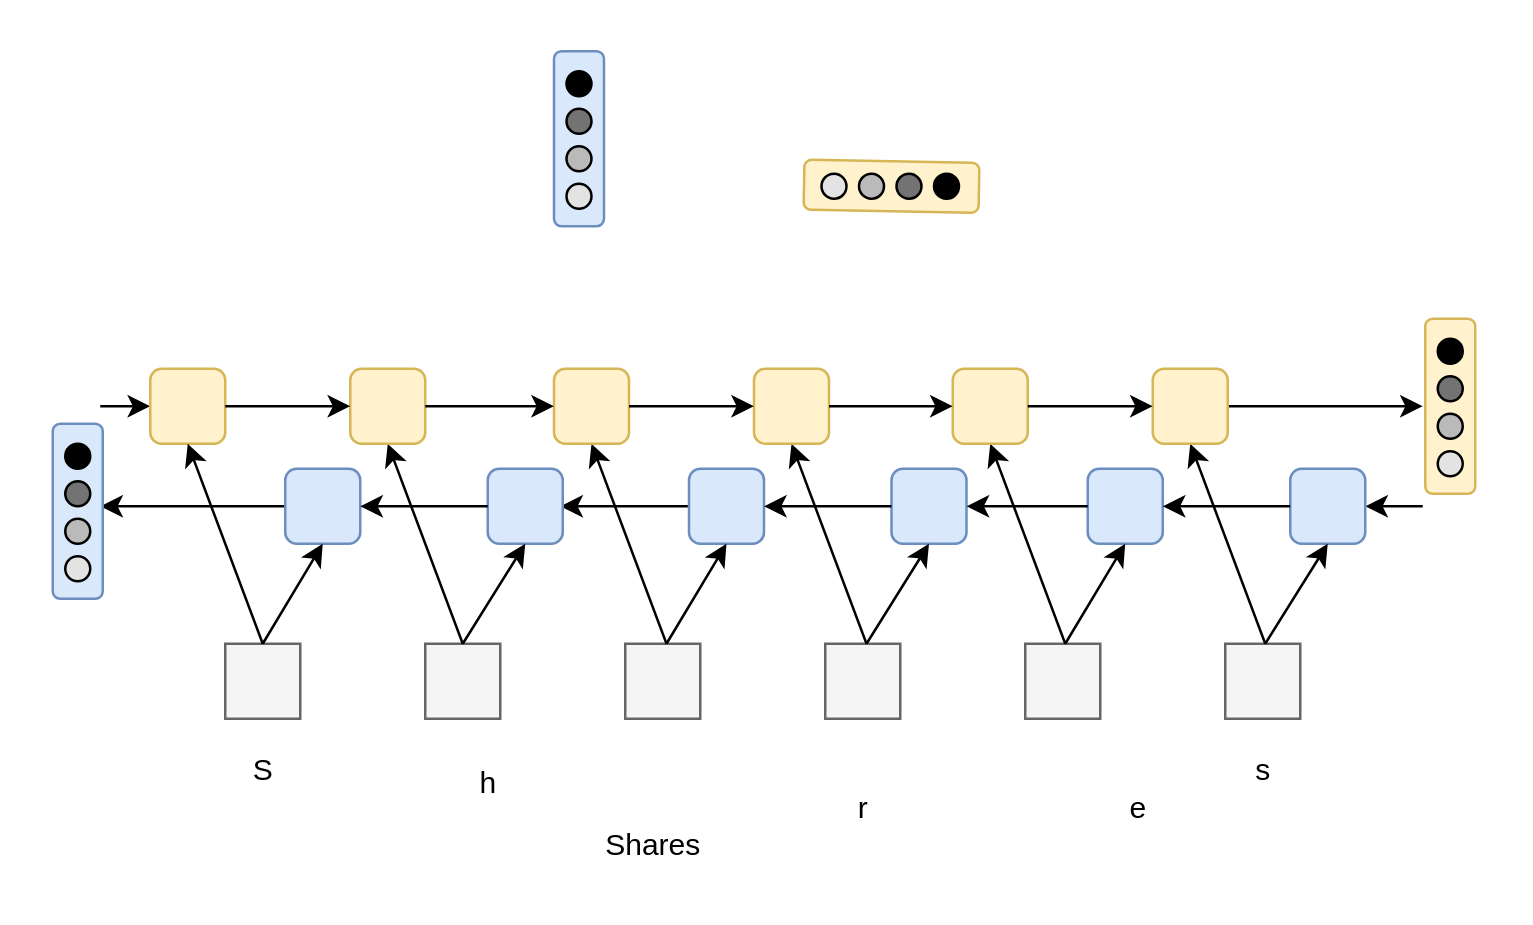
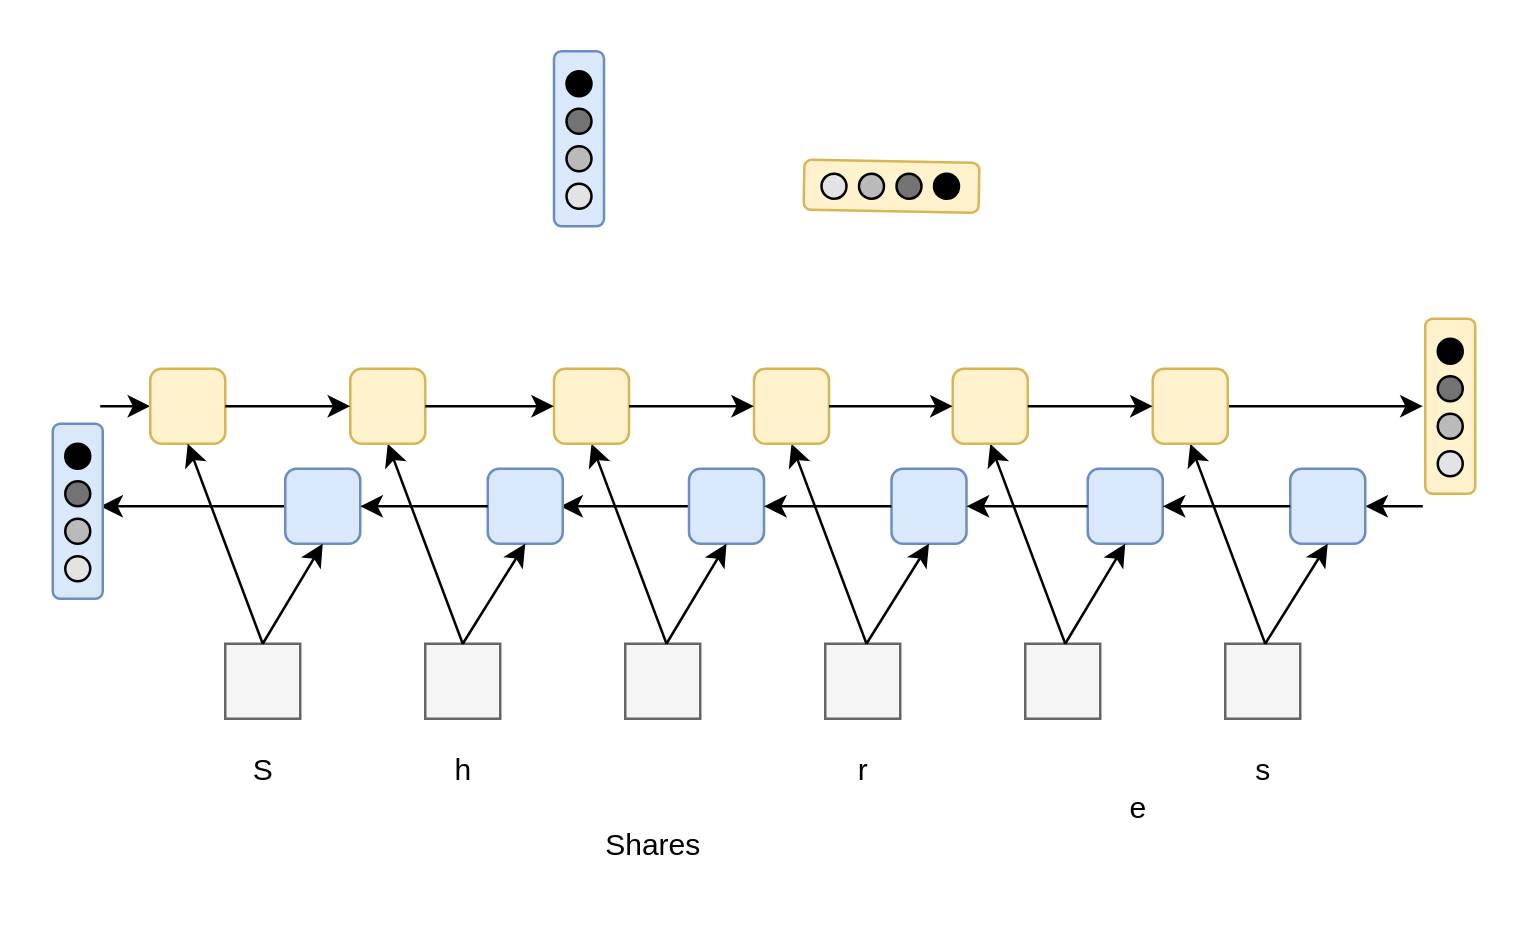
node "h": moved (488, 784) -> (463, 771)
node "r": moved (863, 809) -> (863, 771)
